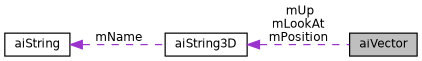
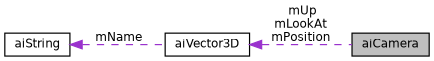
node "aiString3D": label "aiString3D" -> "aiVector3D"
node "aiVector": label "aiVector" -> "aiCamera"
